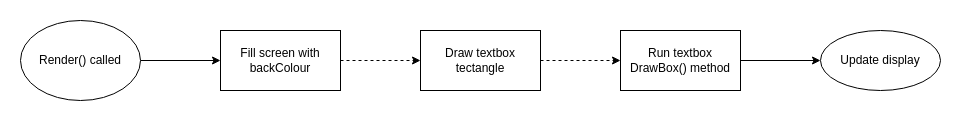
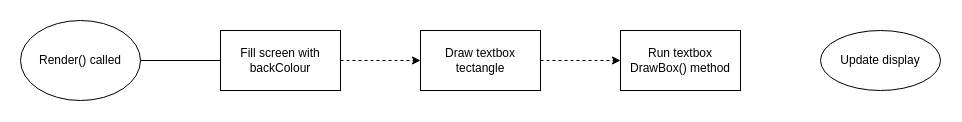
edge "Render() called" -> "Fill screen with backColour": arrowhead classic -> none
edge "Run textbox DrawBox() method" -> "Update display": removed
